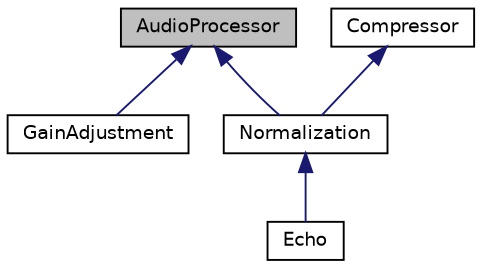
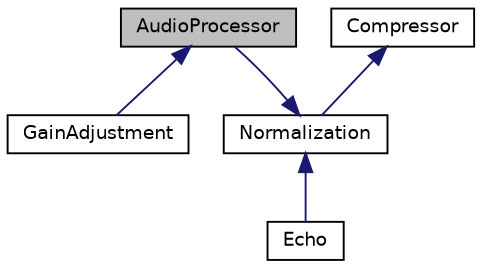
edge "Normalization" -> "AudioProcessor": reversed
